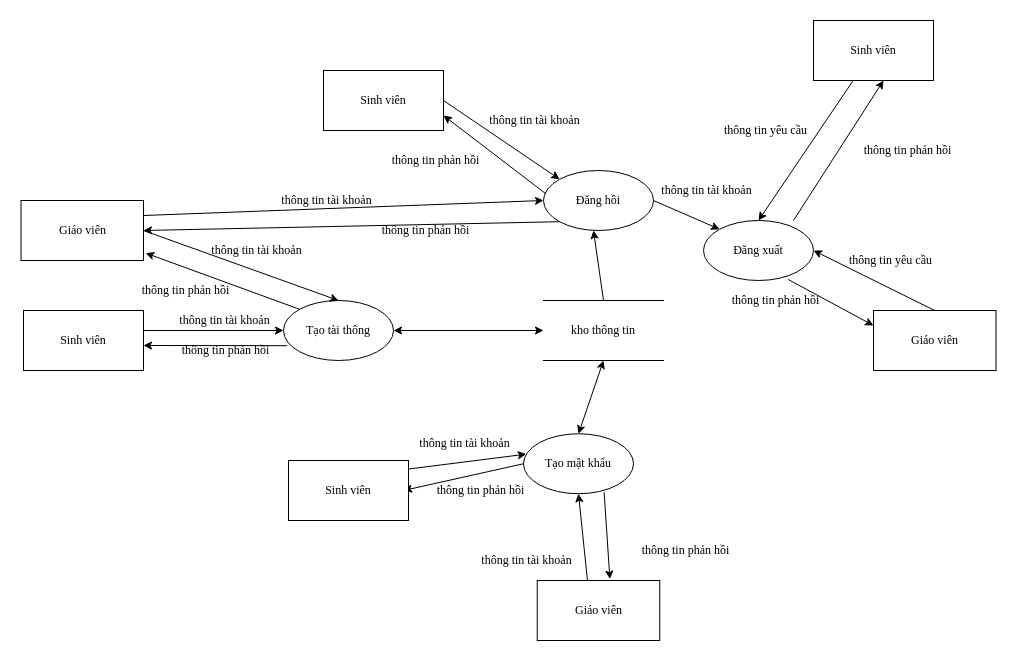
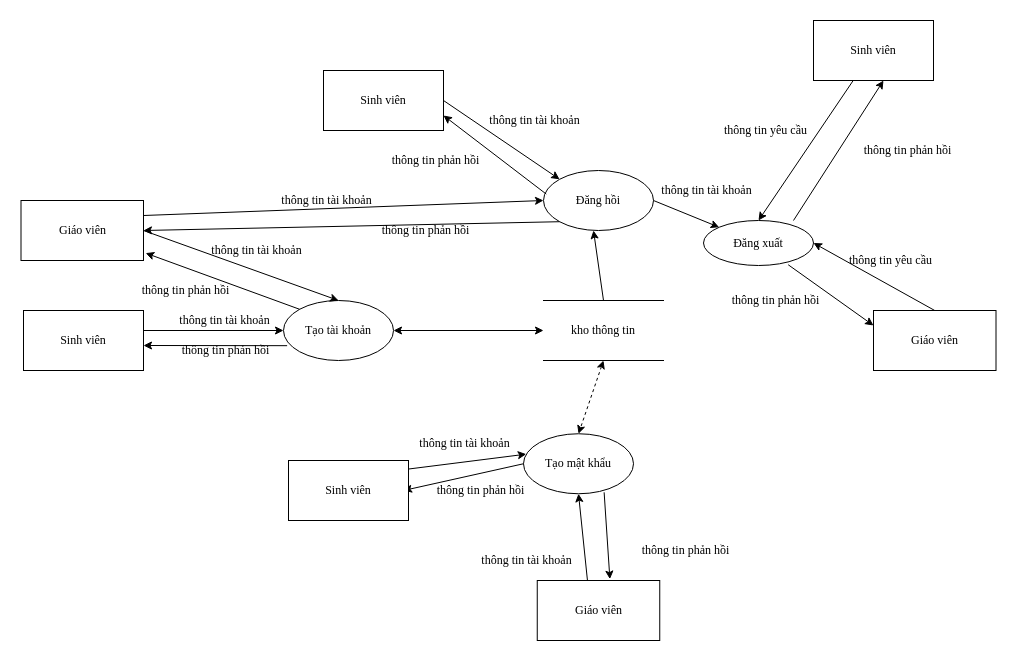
node "Đăng xuất": size 110x60 -> 110x45
node "Tạo tài thông": label "Tạo tài thông" -> "Tạo tài khoản"
edge "kho thông tin" -- "Tạo mật khẩu": style solid -> dashed
